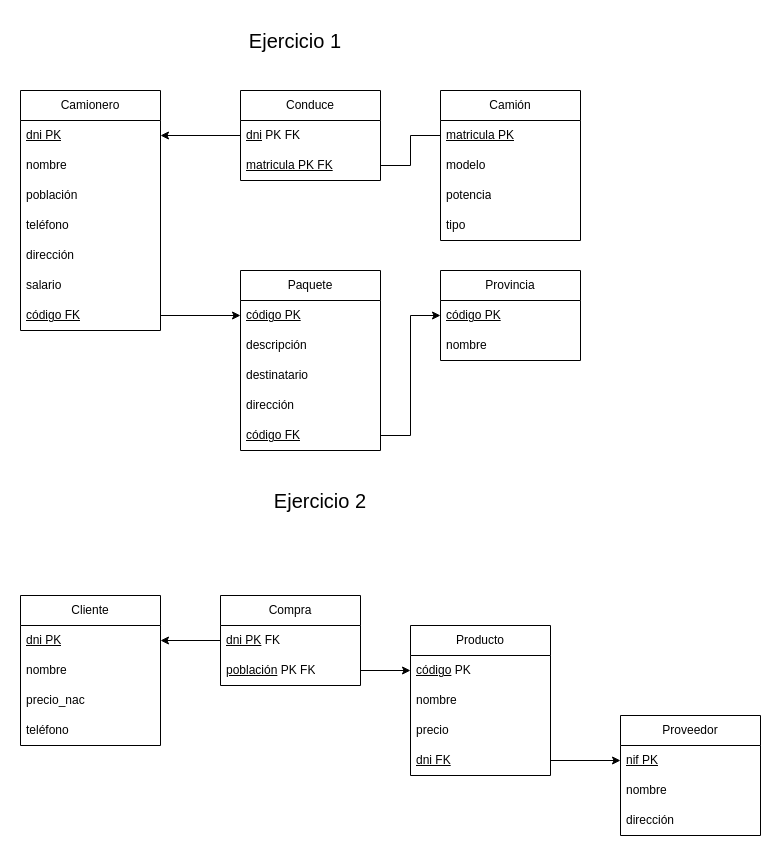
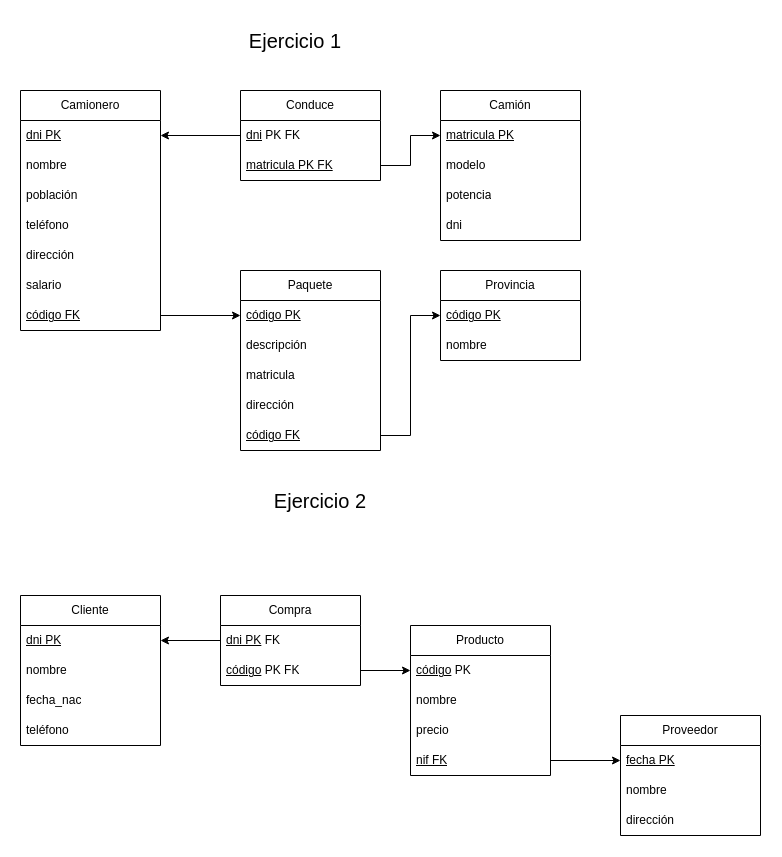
edge "matricula PK" -- "matricula PK FK": arrowhead none -> classic
node "tipo": label "tipo" -> "dni"
node "destinatario": label "destinatario" -> "matricula"
node "población PK FK": label "población PK FK" -> "código PK FK"
node "precio_nac": label "precio_nac" -> "fecha_nac"
node "dni FK": label "dni FK" -> "nif FK"
node "nif PK": label "nif PK" -> "fecha PK"
